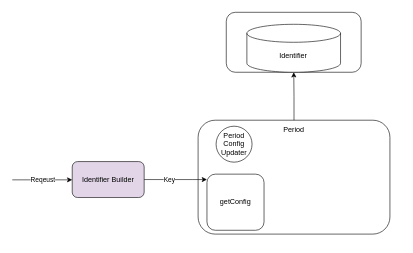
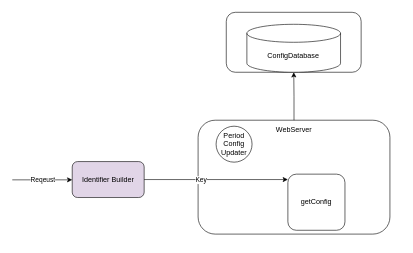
node "Identifier": label "Identifier" -> "ConfigDatabase"
node "Period": label "Period" -> "WebServer"
node "getConfig": moved (236, 202) -> (317, 202)
